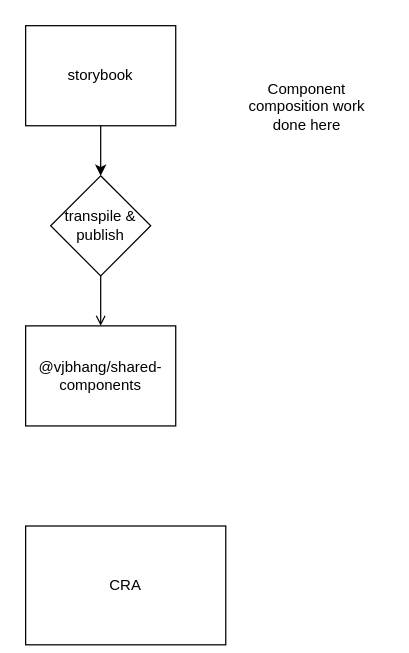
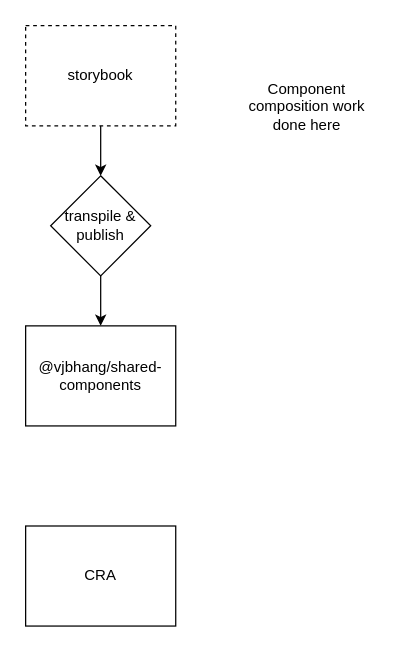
node "storybook": style solid -> dashed
edge "transpile & publish" -> "@vjbhang/shared-components": arrowhead open -> classic
node "CRA": size 200x119 -> 150x100
